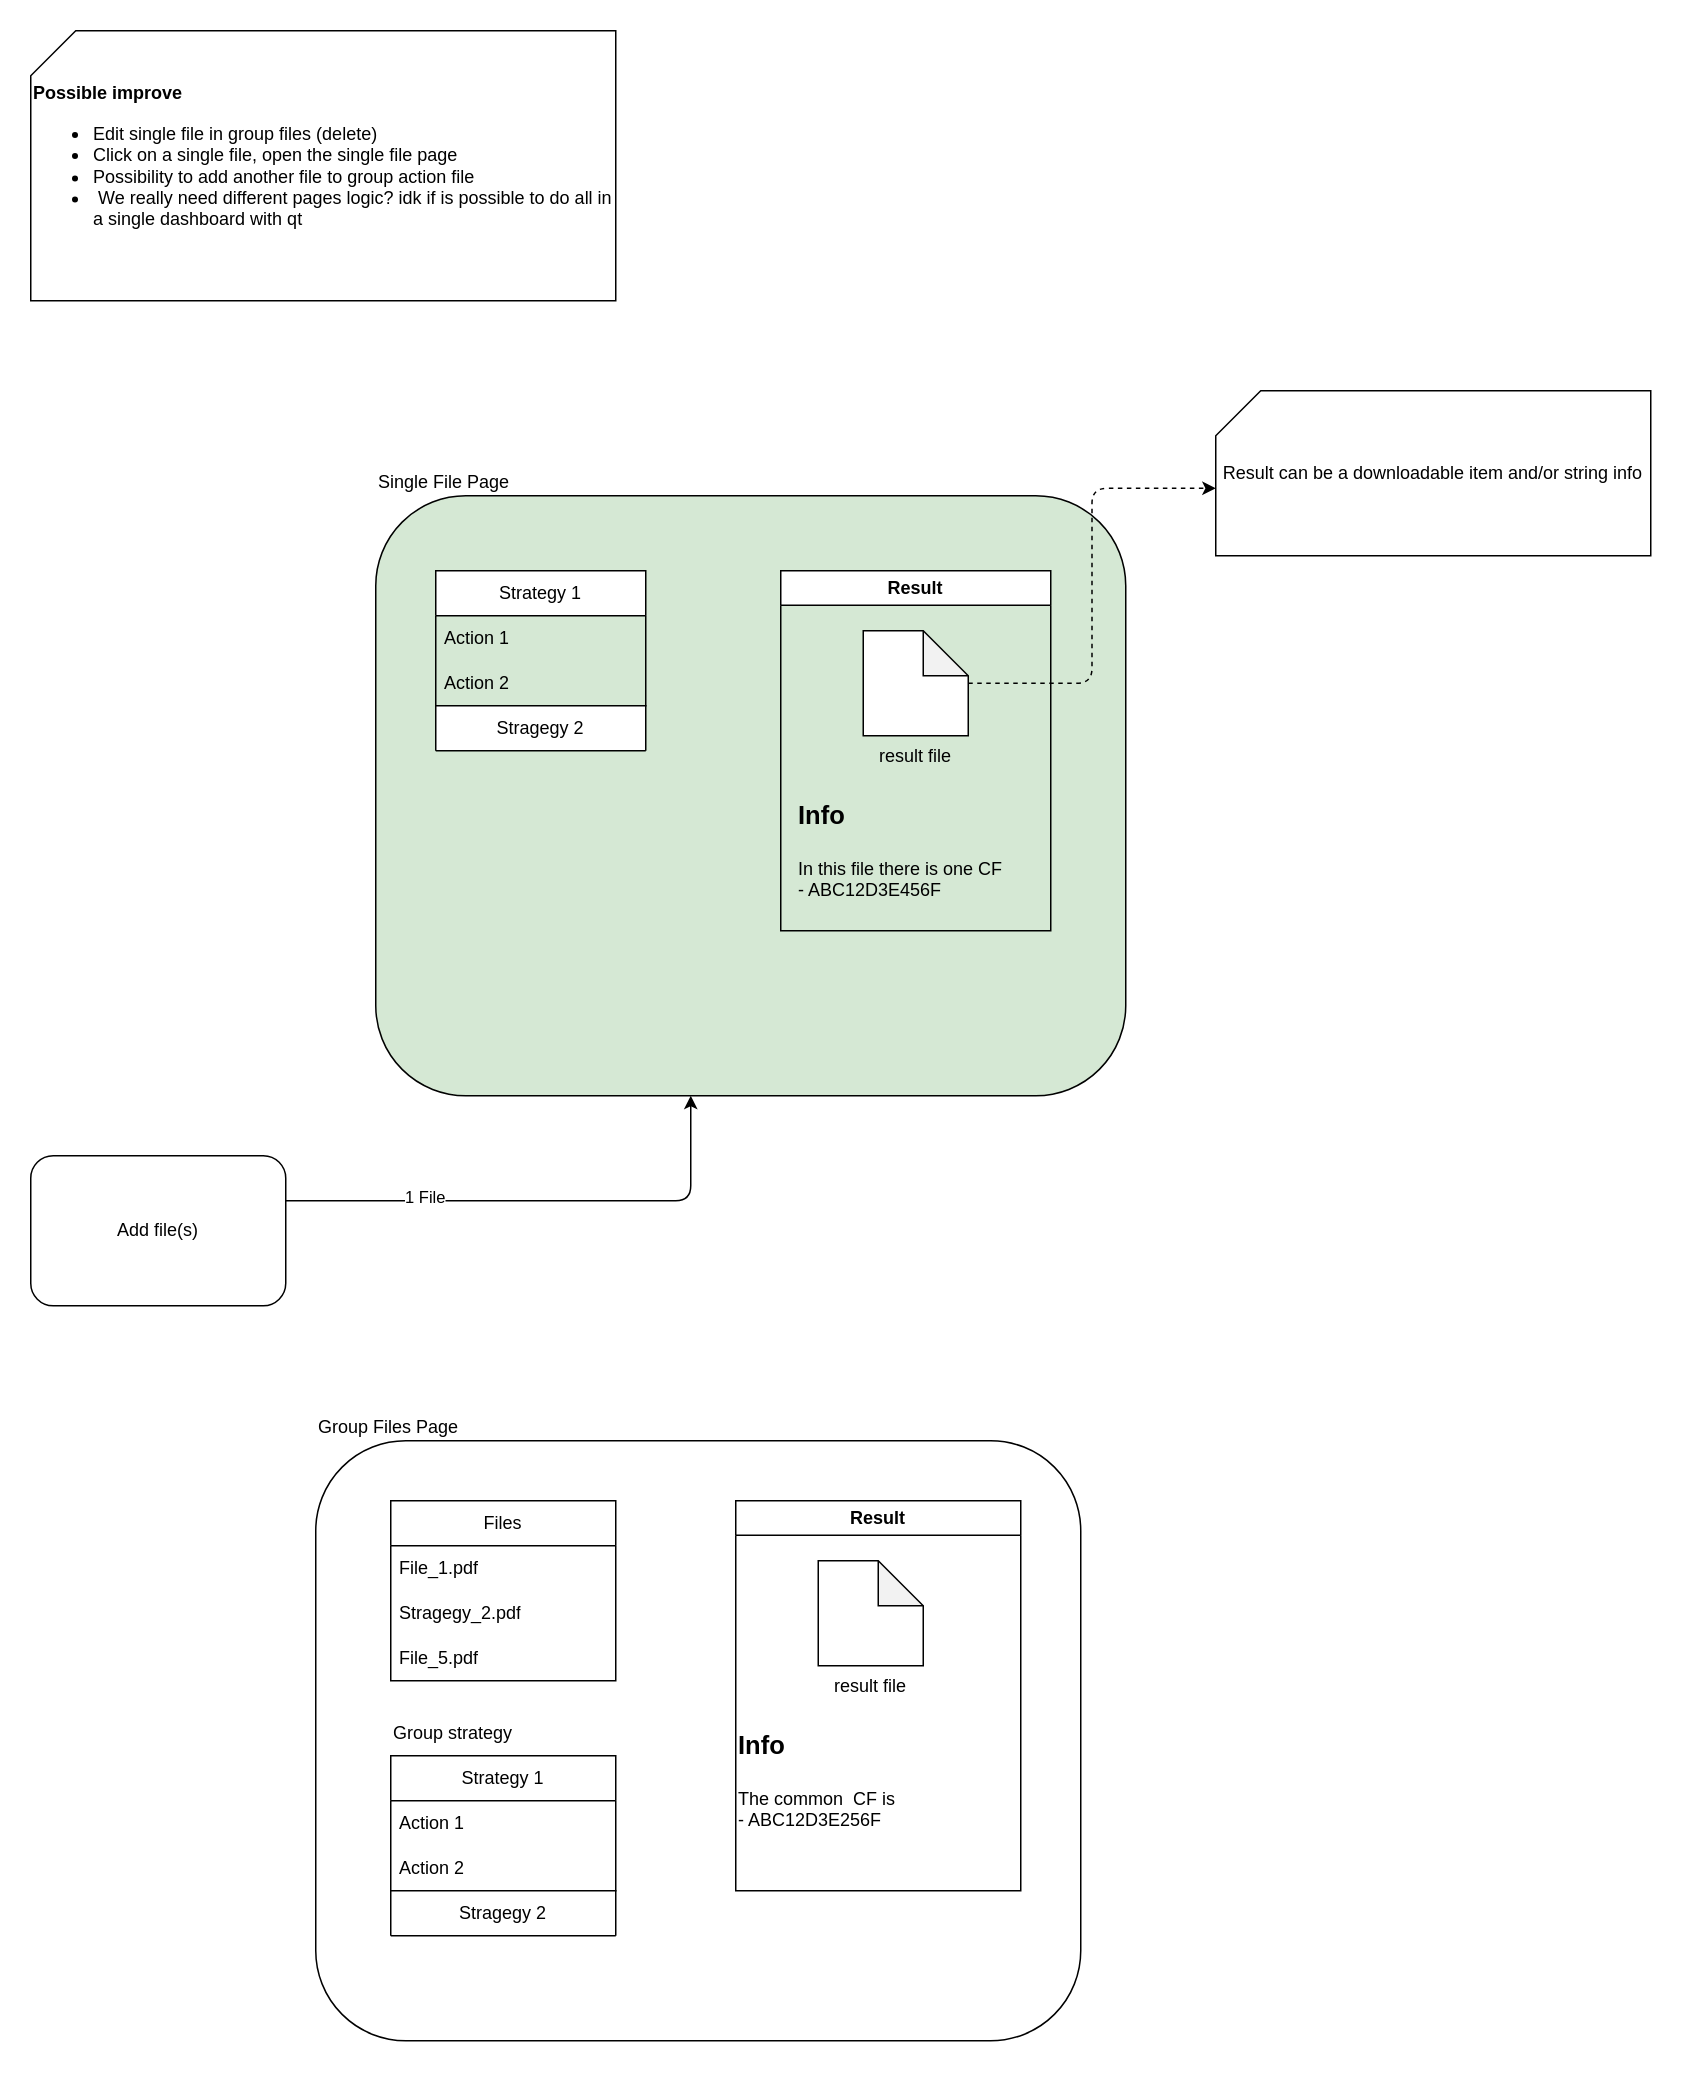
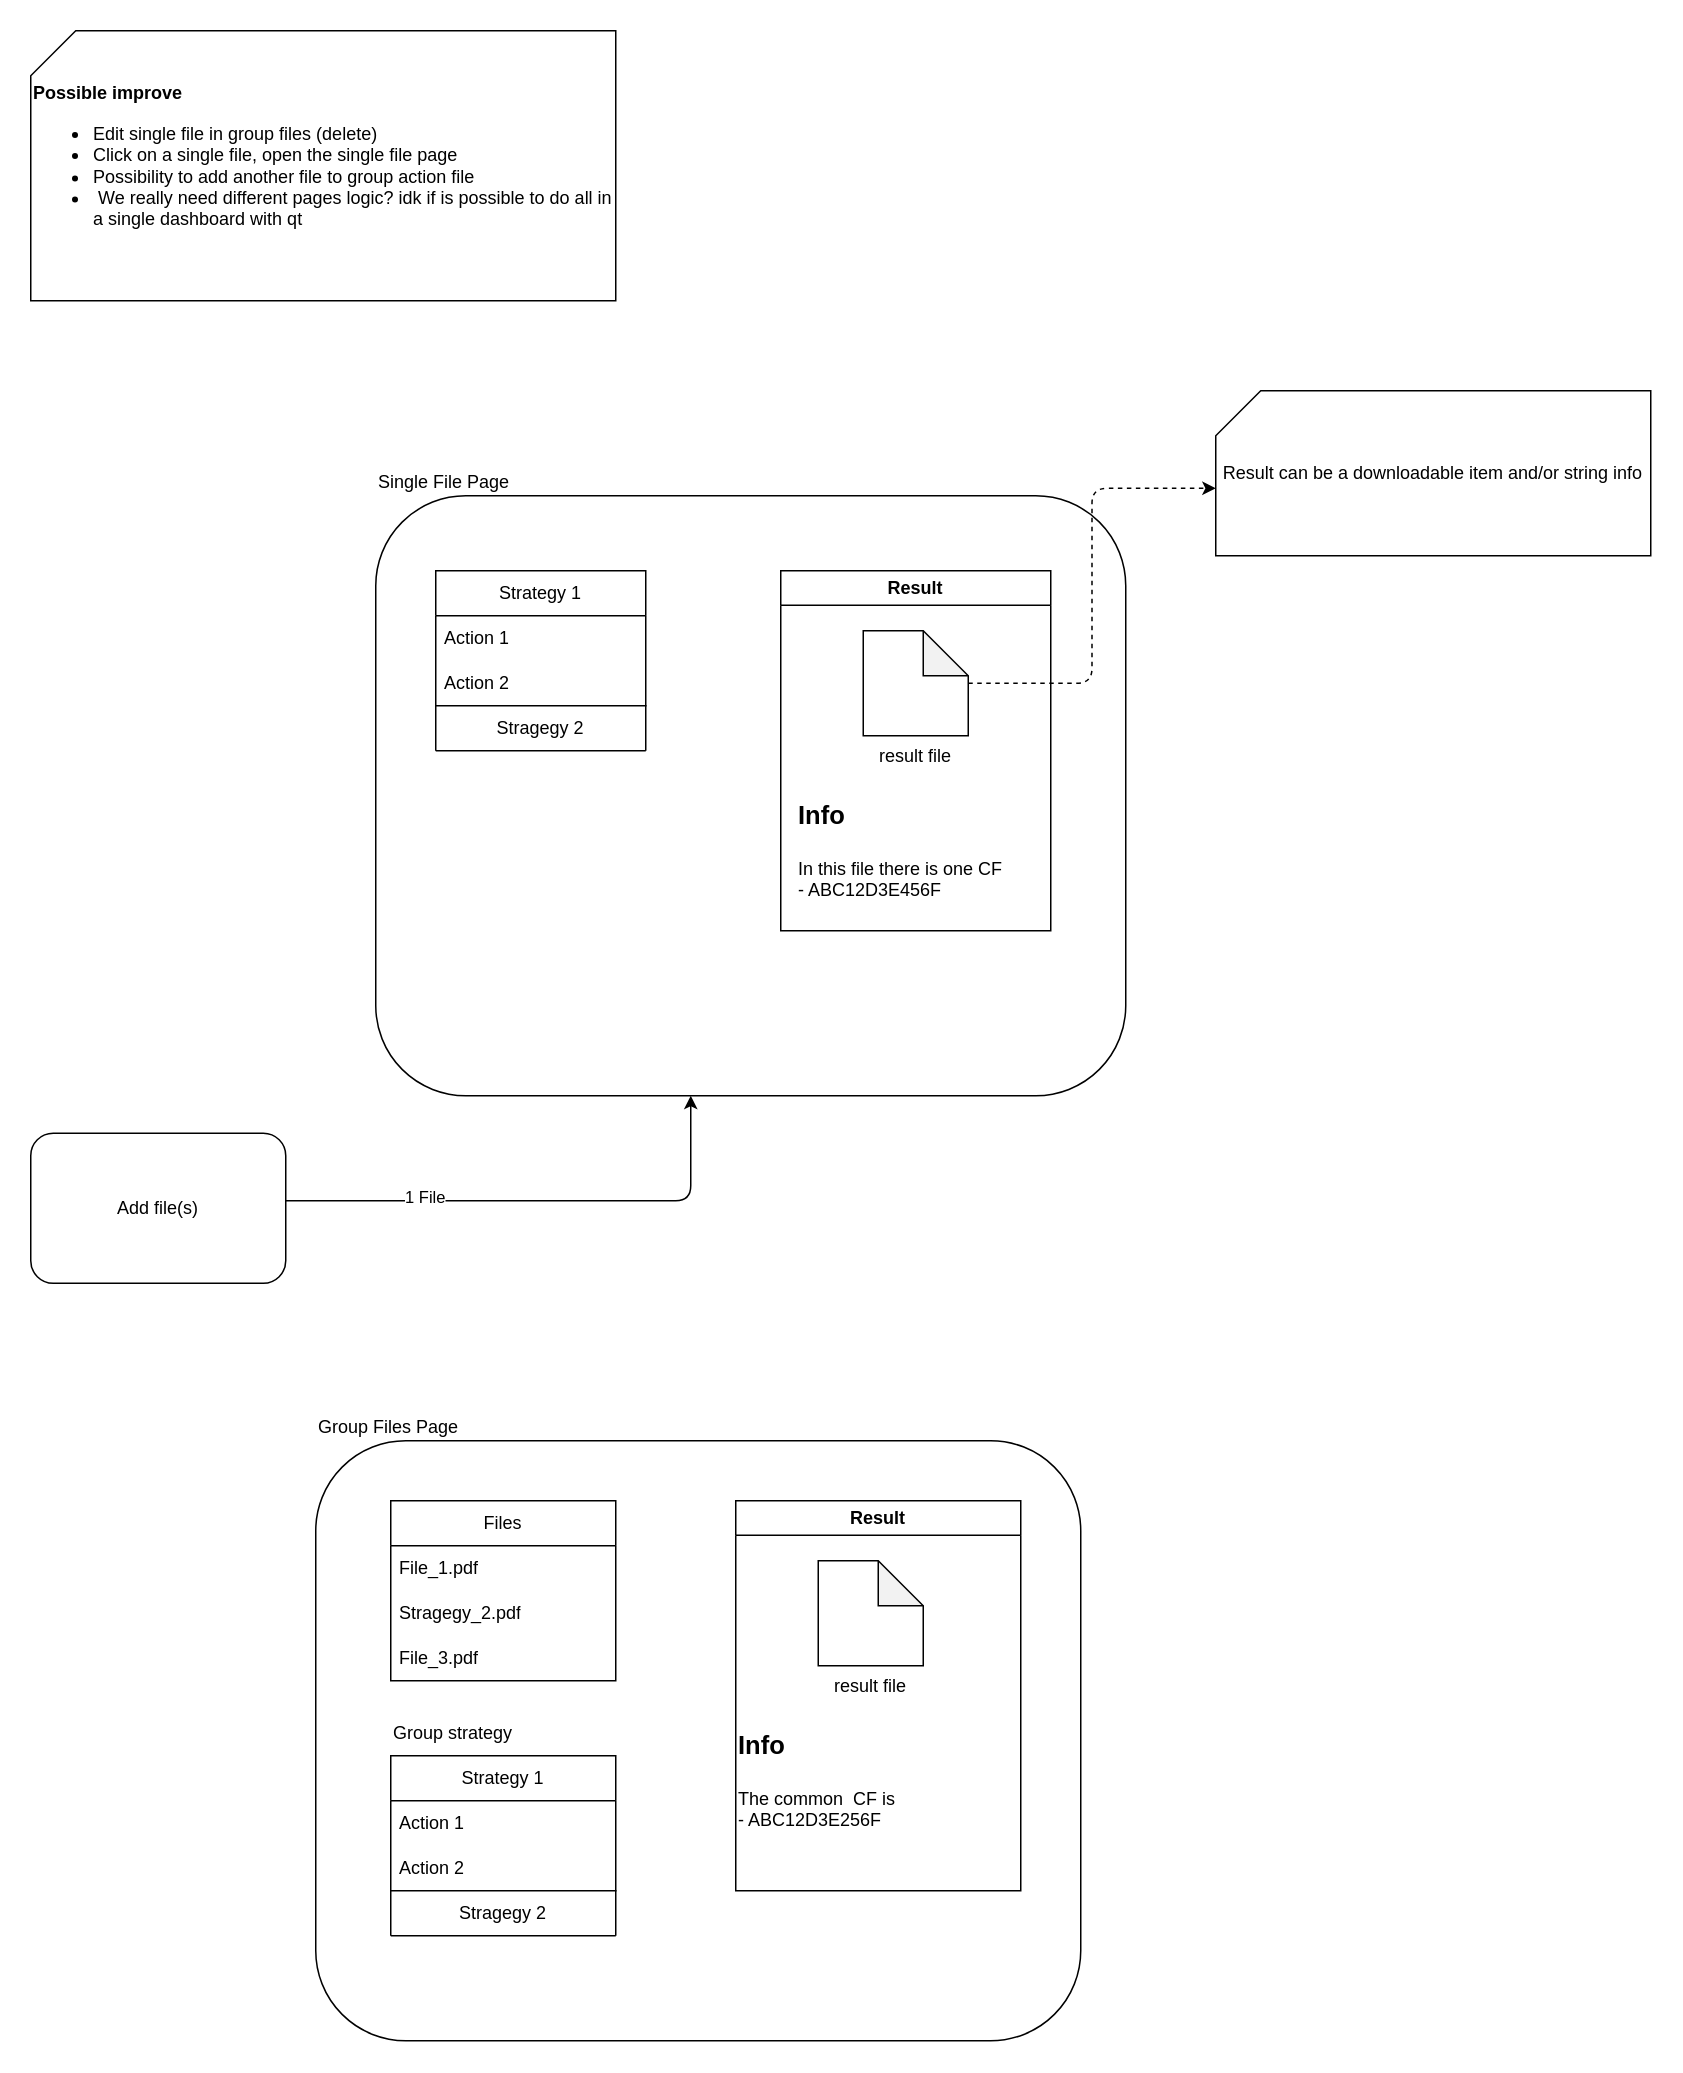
node "Single File Page": fillcolor #d5e8d4 -> #ffffff
node "Add file(s)": moved (158, 1231) -> (158, 1208)
node "File_5.pdf": label "File_5.pdf" -> "File_3.pdf"
